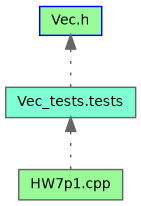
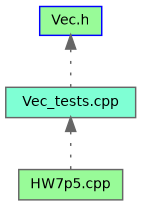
node "Vec_tests.tests": label "Vec_tests.tests" -> "Vec_tests.cpp"
node "HW7p1.cpp": label "HW7p1.cpp" -> "HW7p5.cpp"
